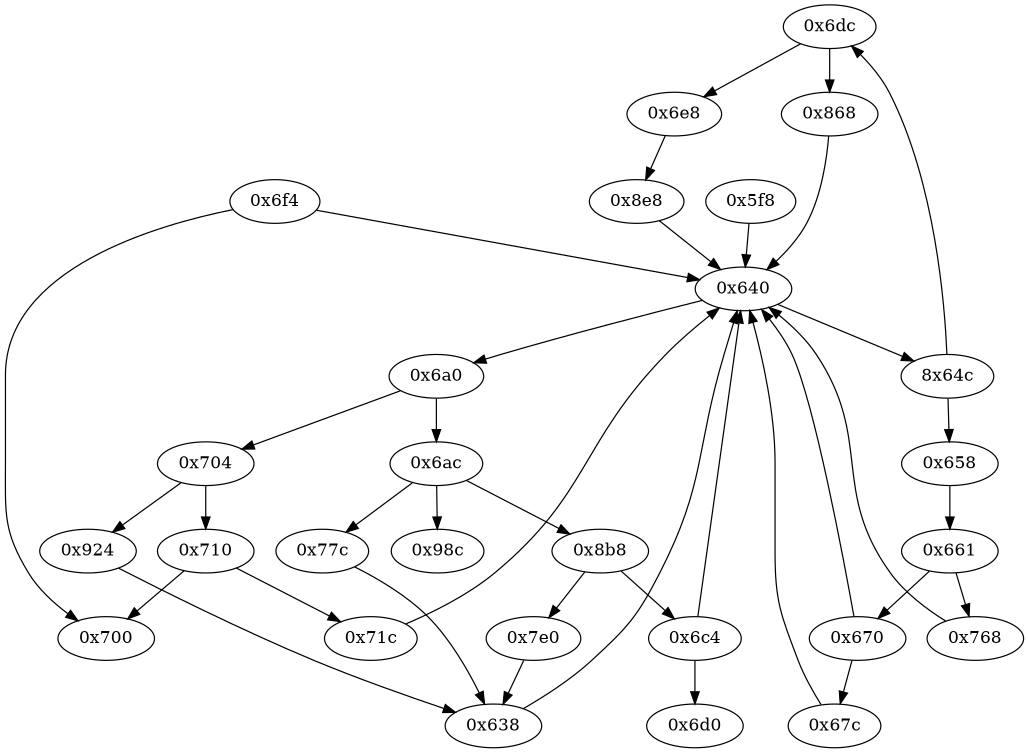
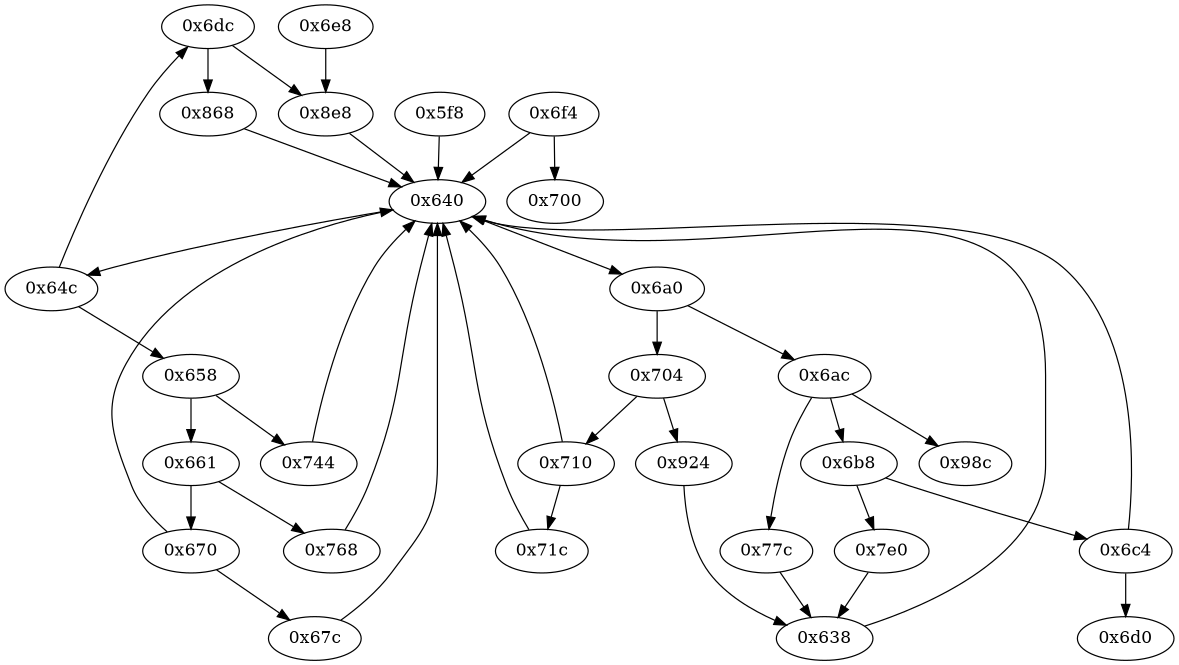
edge "0x6dc" -> "0x6e8": now "0x6dc" -> "0x8e8"
node "8x64c": label "8x64c" -> "0x64c"
node "0x744": added
node "0x8b8": label "0x8b8" -> "0x6b8"
edge "0x710" -> "0x700": now "0x710" -> "0x640"
